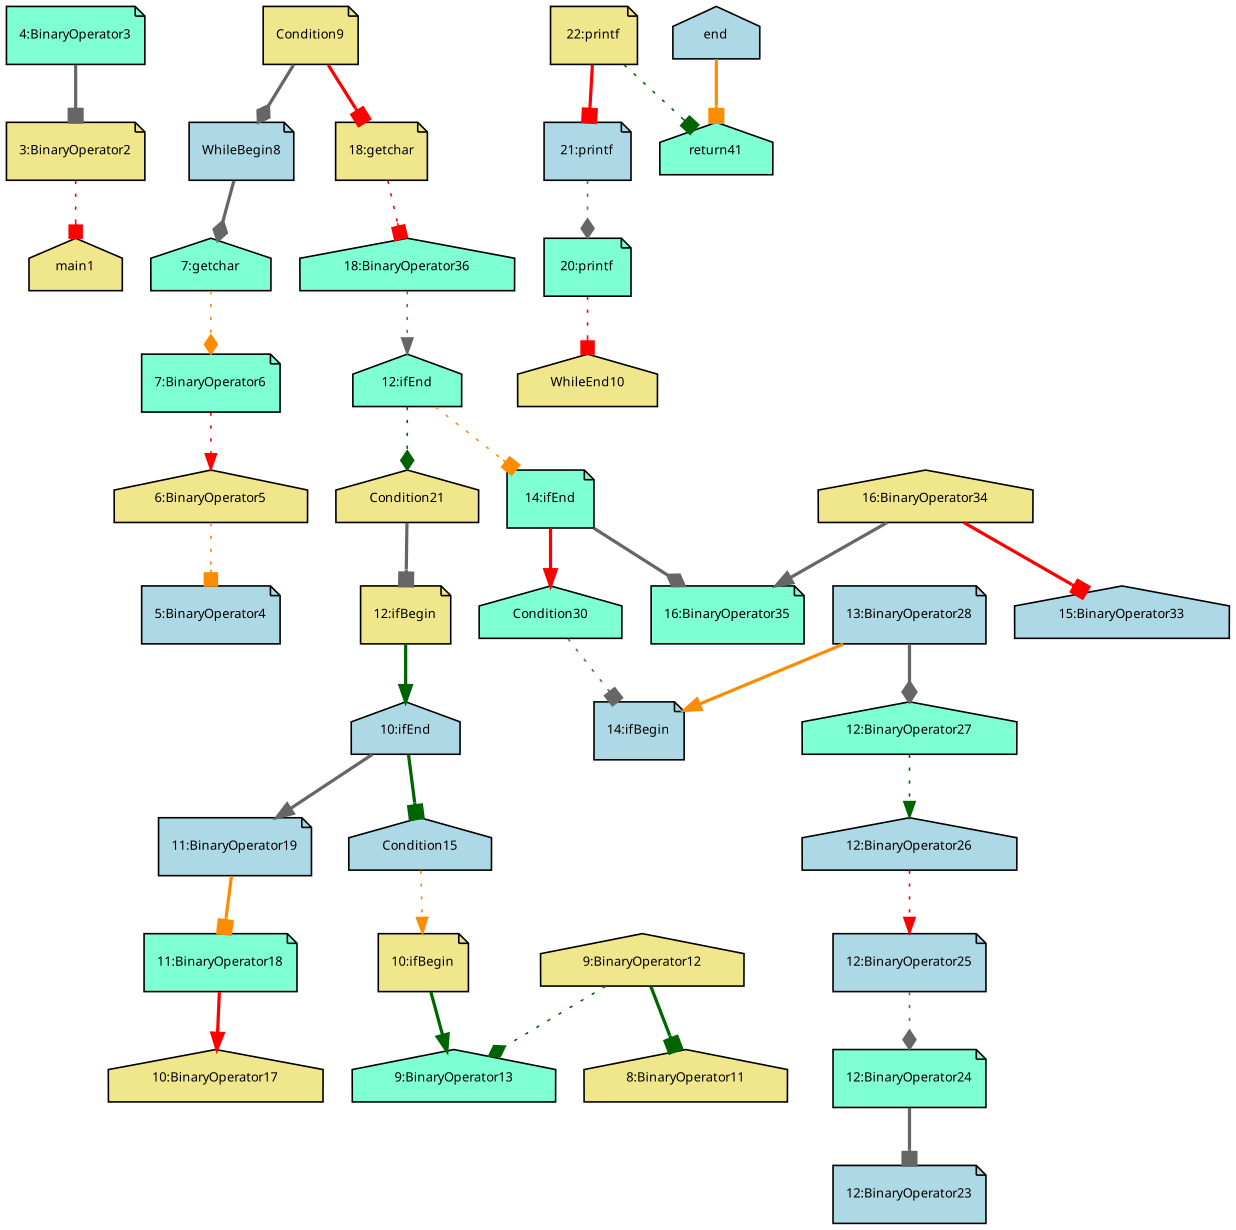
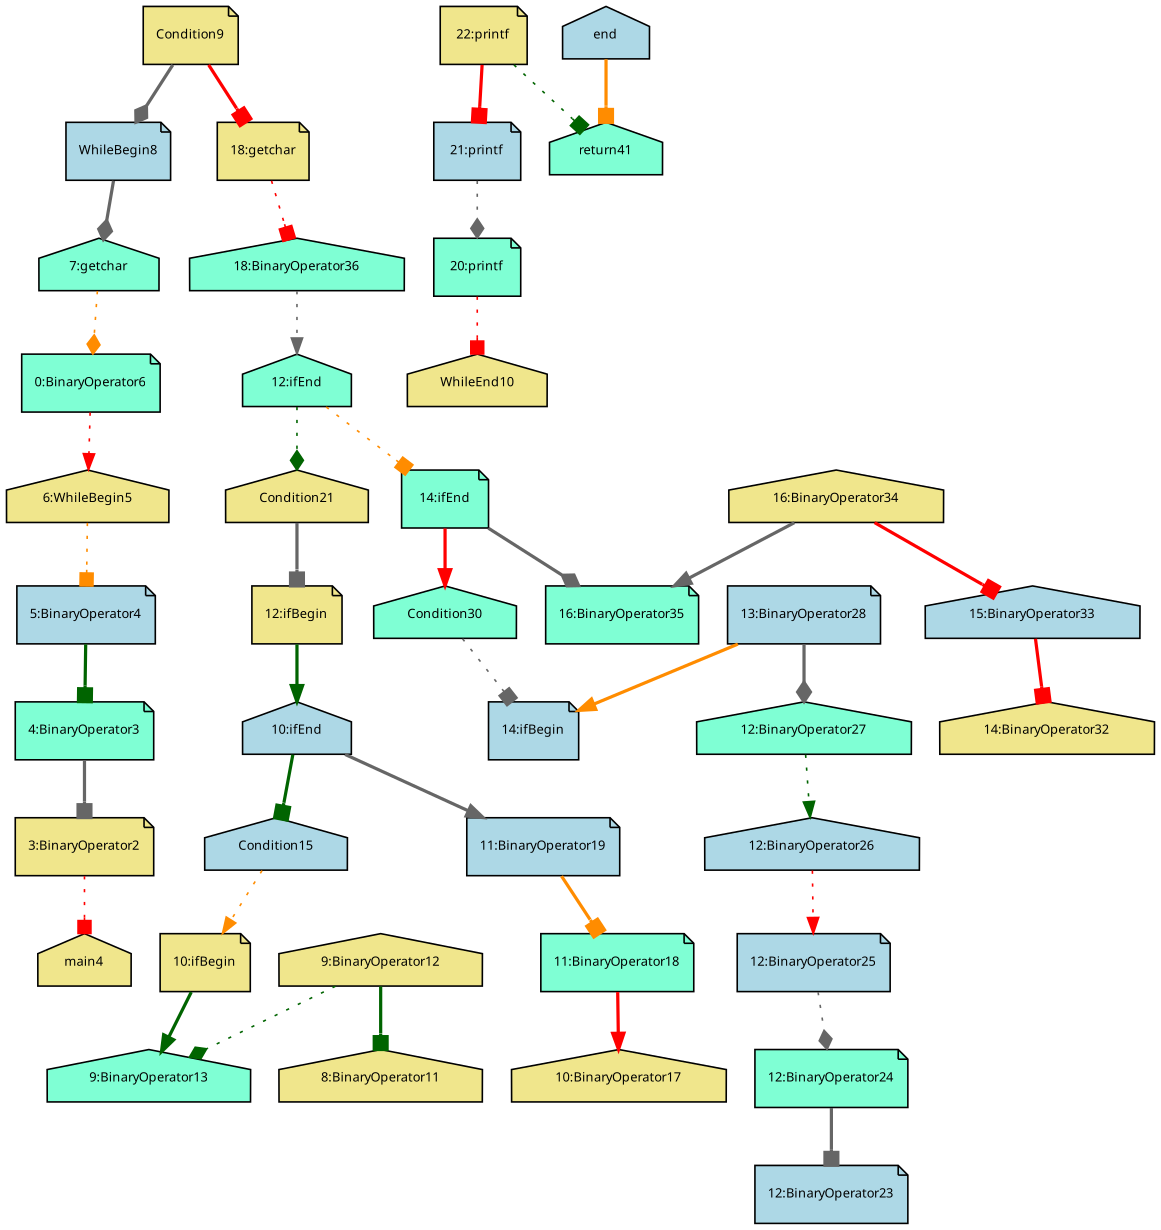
node "main1": label "main1" -> "main4"
node "7:BinaryOperator6": label "7:BinaryOperator6" -> "0:BinaryOperator6"
node "6:BinaryOperator5": label "6:BinaryOperator5" -> "6:WhileBegin5"
edge "5:BinaryOperator4" -> "4:BinaryOperator3": added
node "14:BinaryOperator32": added
